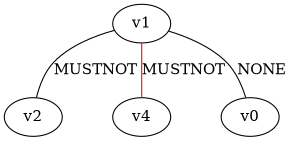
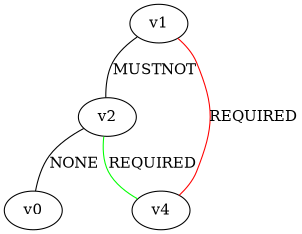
edge "v1" -- "v0": now "v2" -- "v0"
edge "v1" -- "v4": label "MUSTNOT" -> "REQUIRED"
edge "v2" -- "v4": added, label "REQUIRED"
